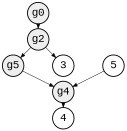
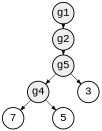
node "g0": label "g0" -> "g1"
edge "g2" -> "3": now "g5" -> "3"
edge "5" -> "g4": reversed
node "4": label "4" -> "7"
